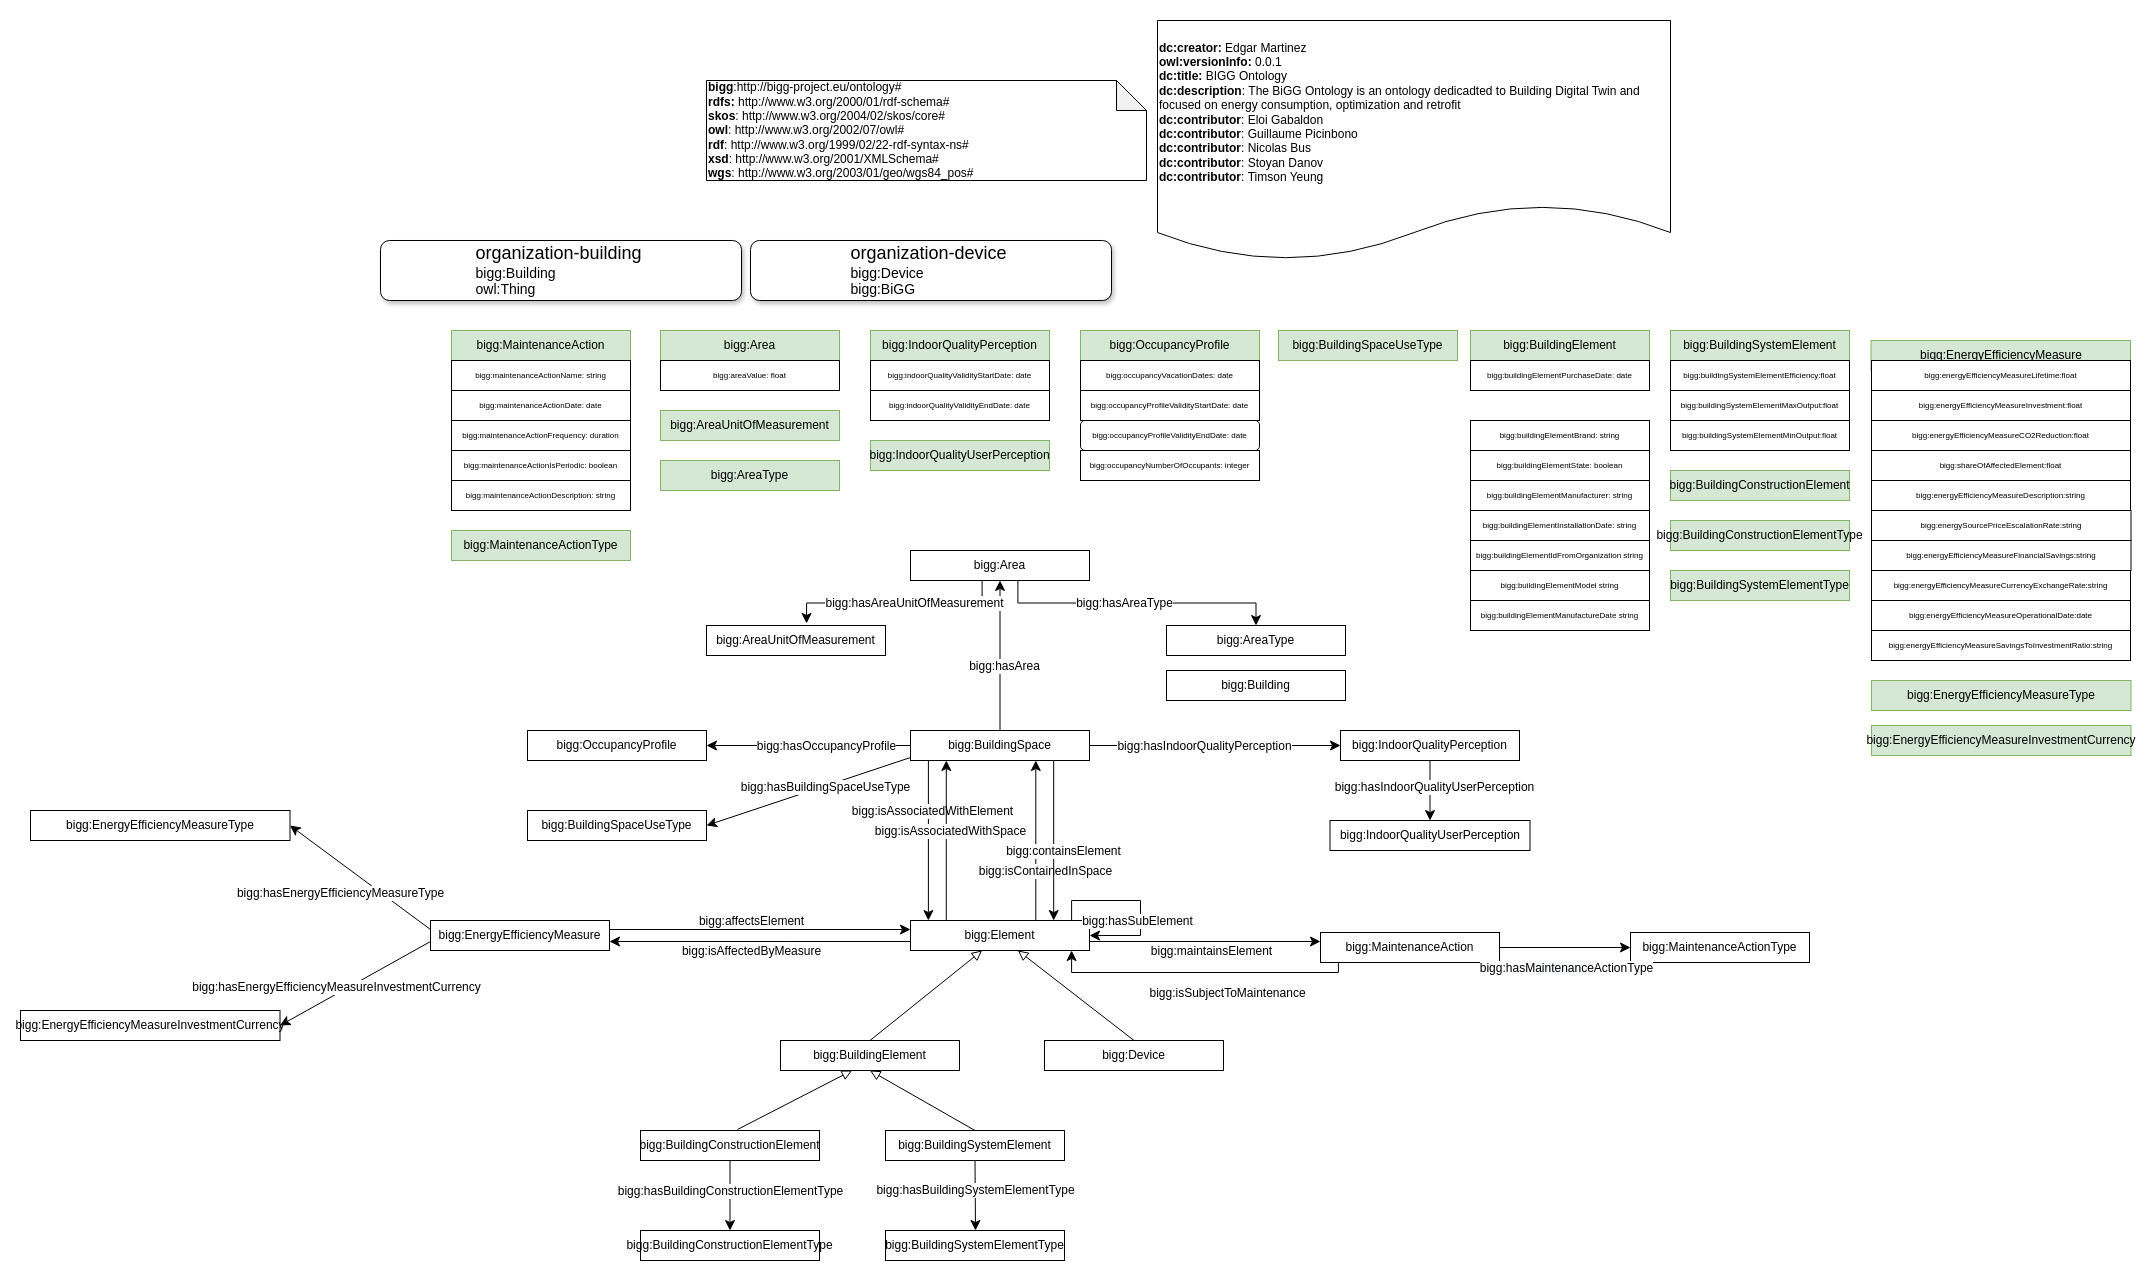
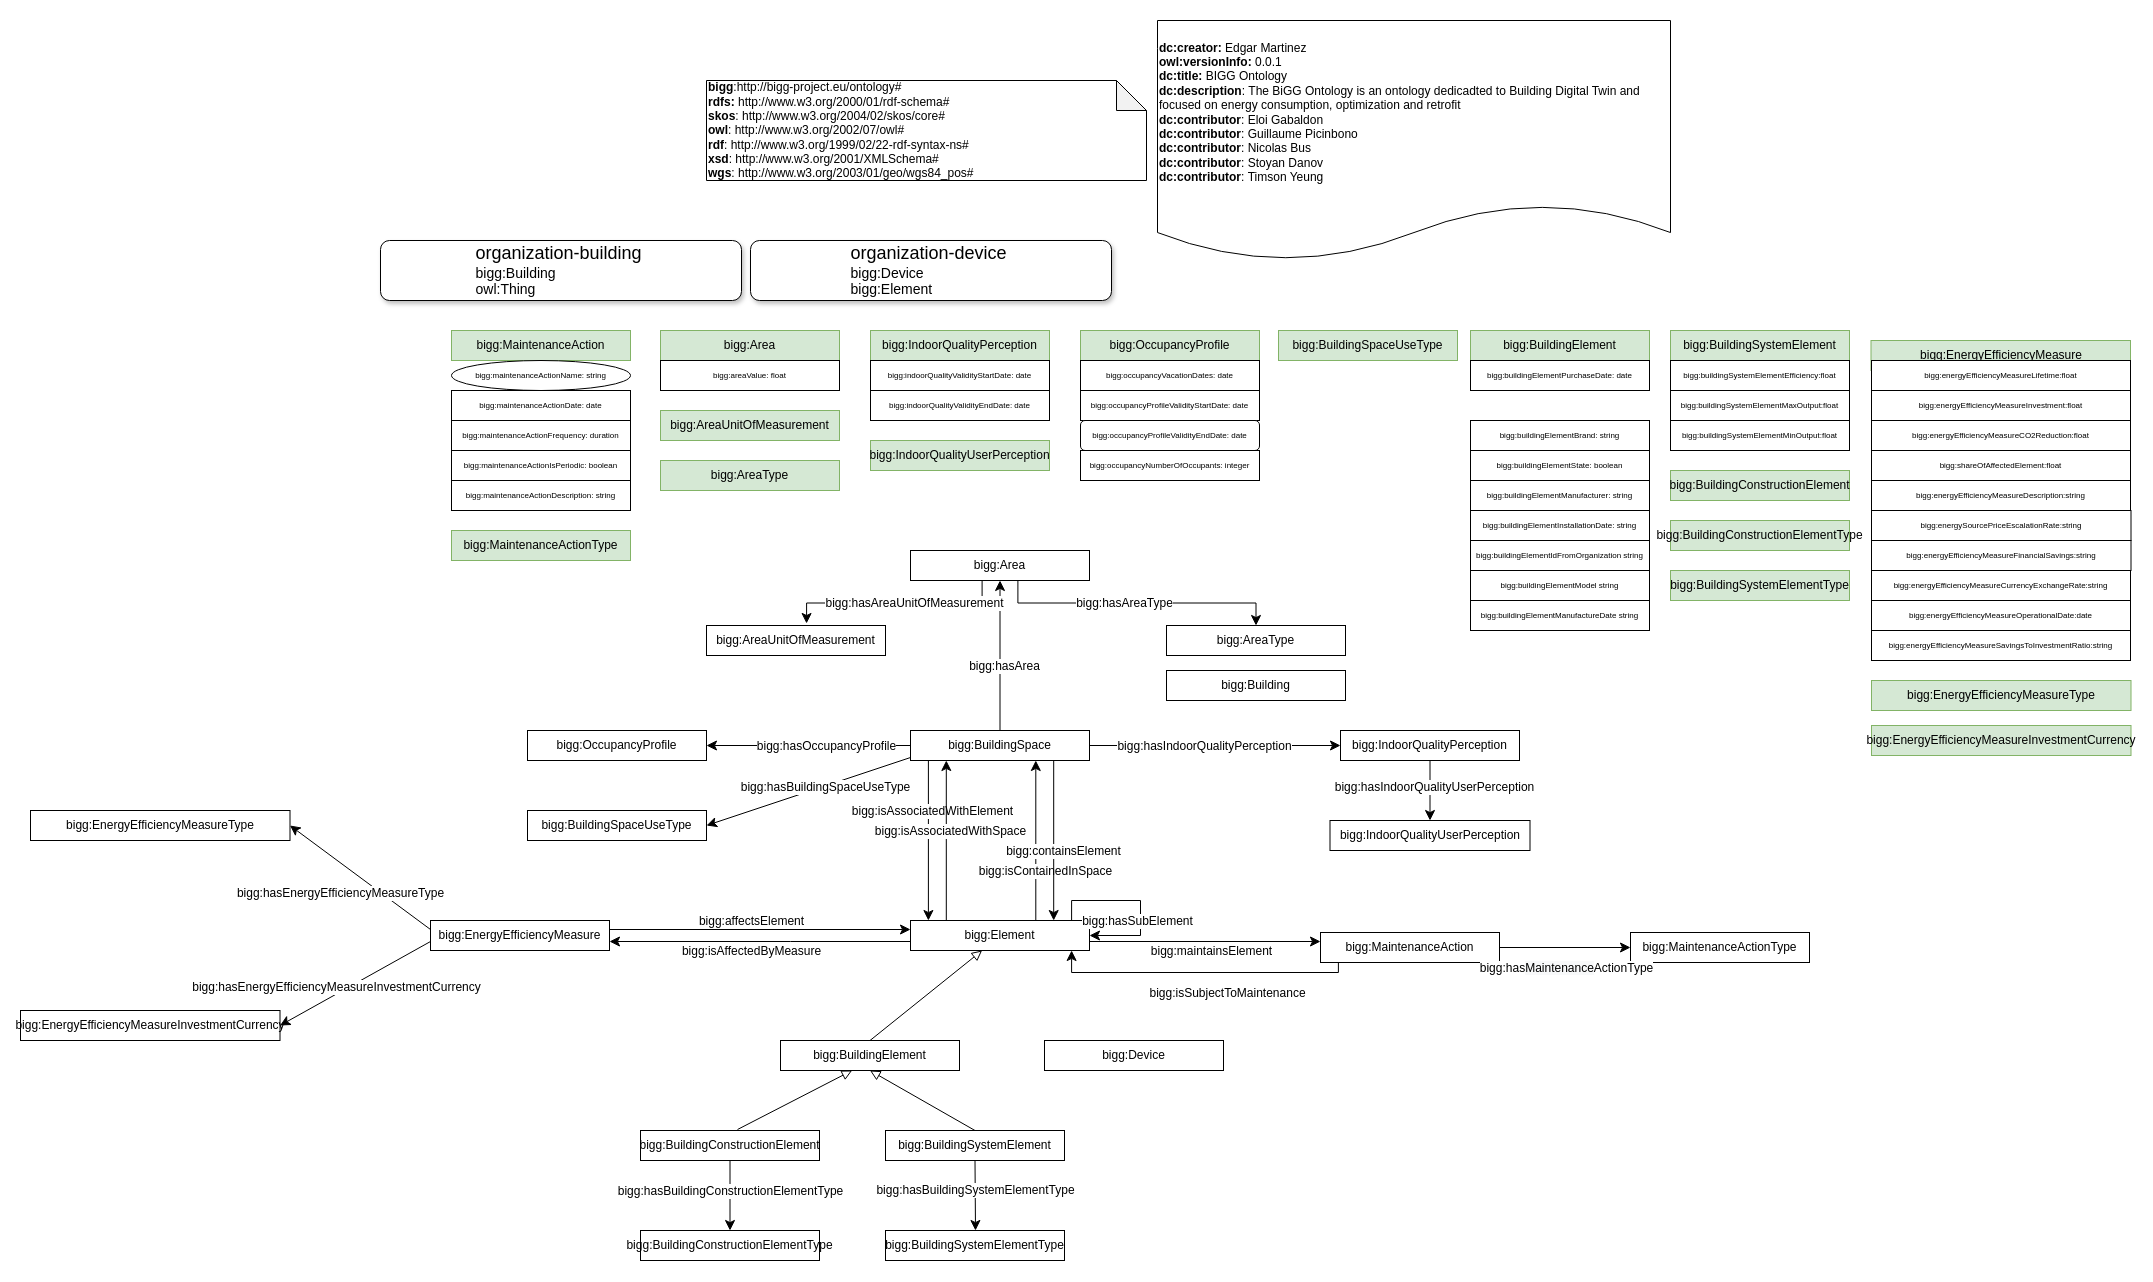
node "organization-device bigg:Device bigg:BiGG": label "organization-device bigg:Device bigg:BiGG" -> "organization-device bigg:Device bigg:Element"
node "bigg:maintenanceActionName: string": shape rectangle -> ellipse
edge "bigg:Device" -> "bigg:Element": removed
